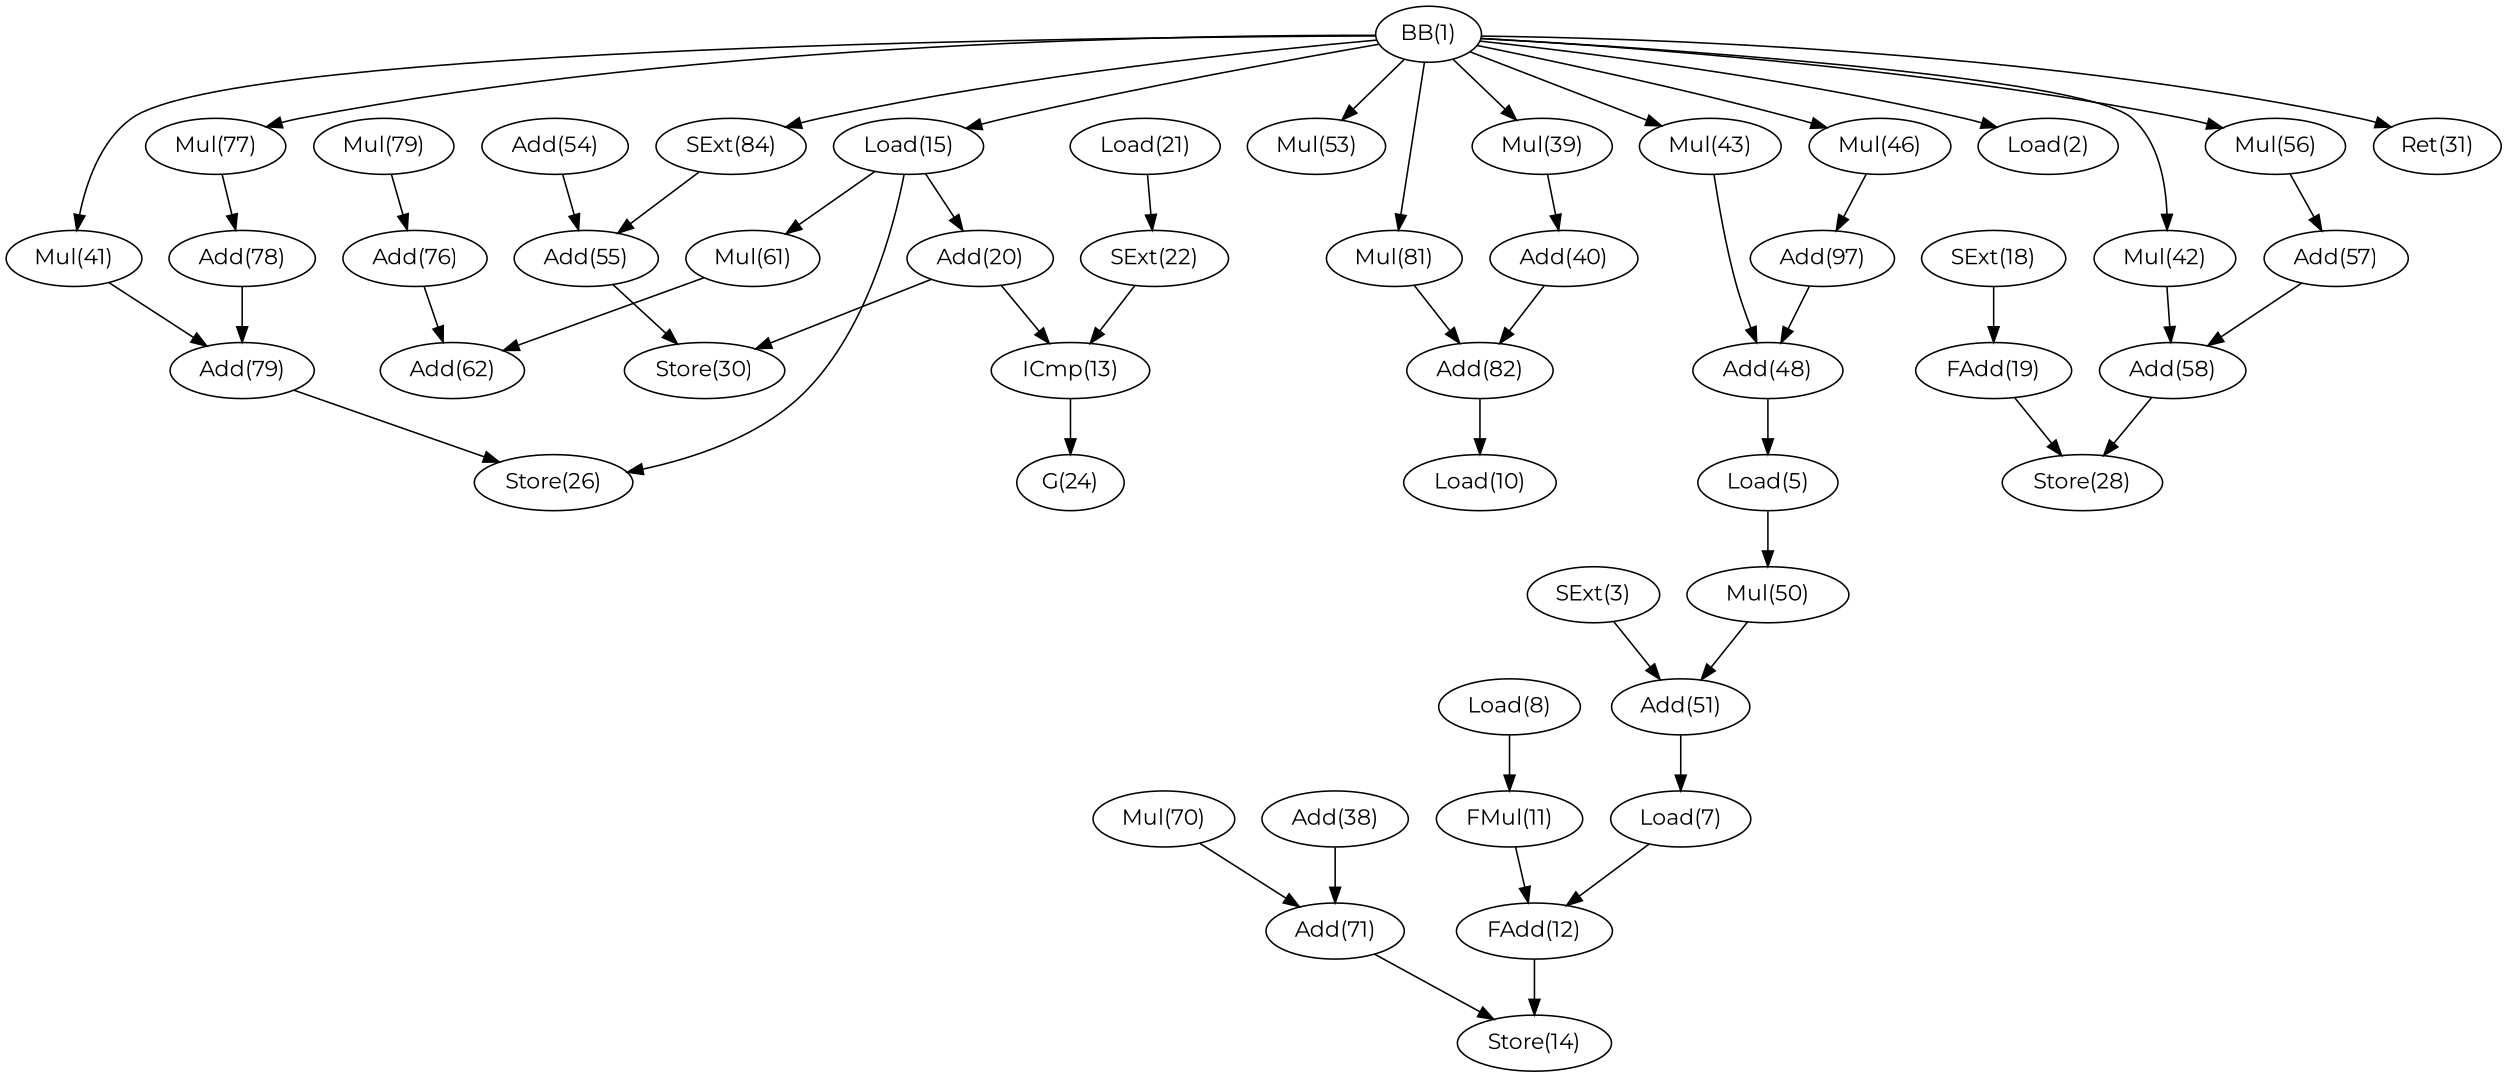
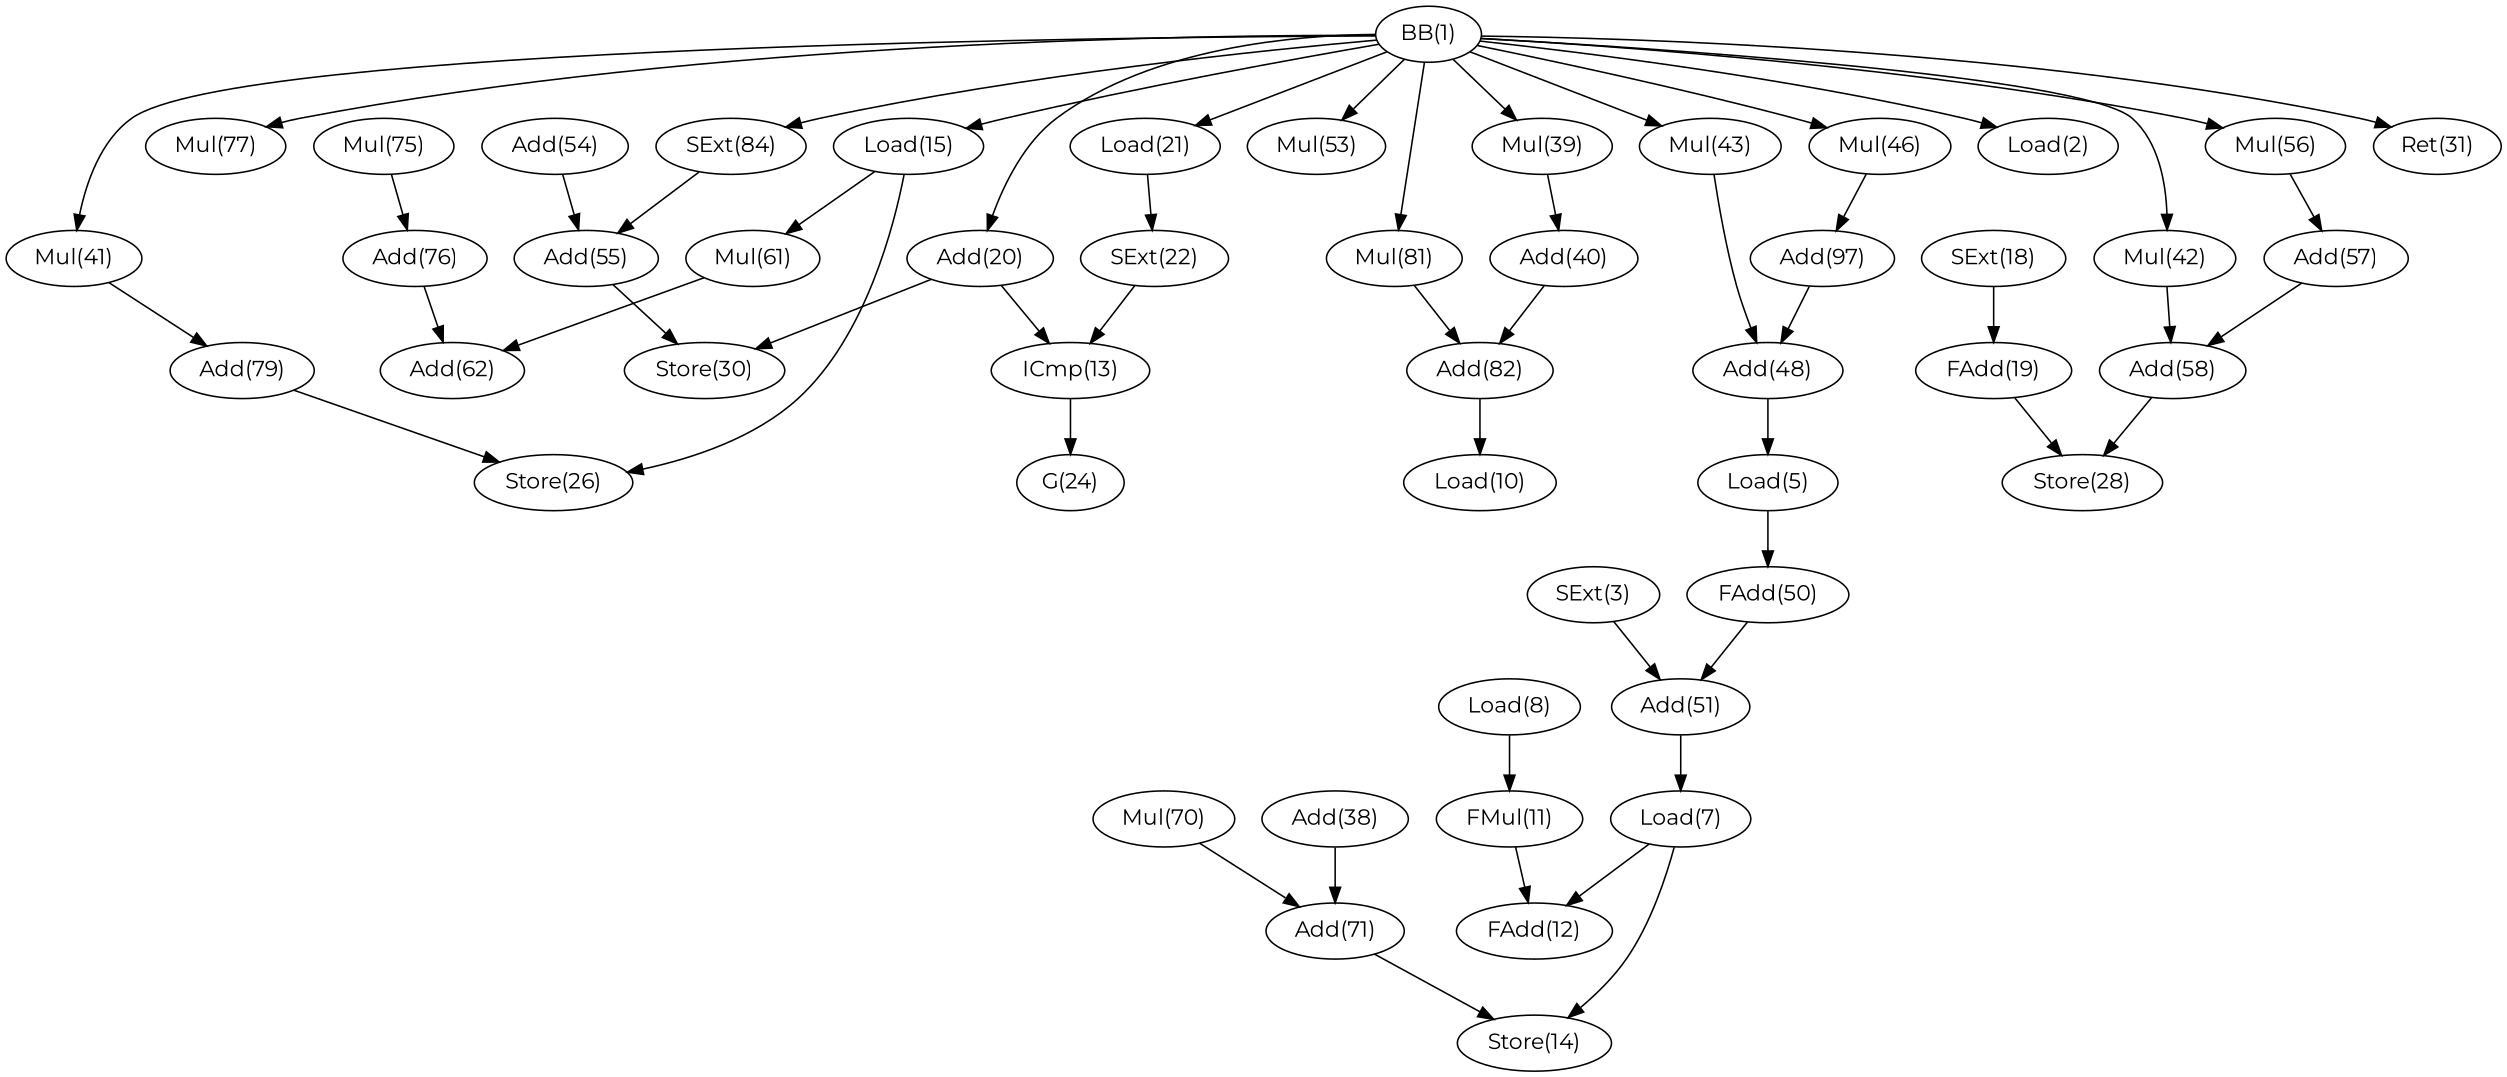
edge "BB(1)" -> "Load(21)": added
node "Mul(79)": label "Mul(79)" -> "Mul(75)"
edge "Load(15)" -> "Add(20)": now "BB(1)" -> "Add(20)"
node "Add(78)": removed
node "Mul(50)": label "Mul(50)" -> "FAdd(50)"
edge "FAdd(12)" -> "Store(14)": now "Load(7)" -> "Store(14)"
